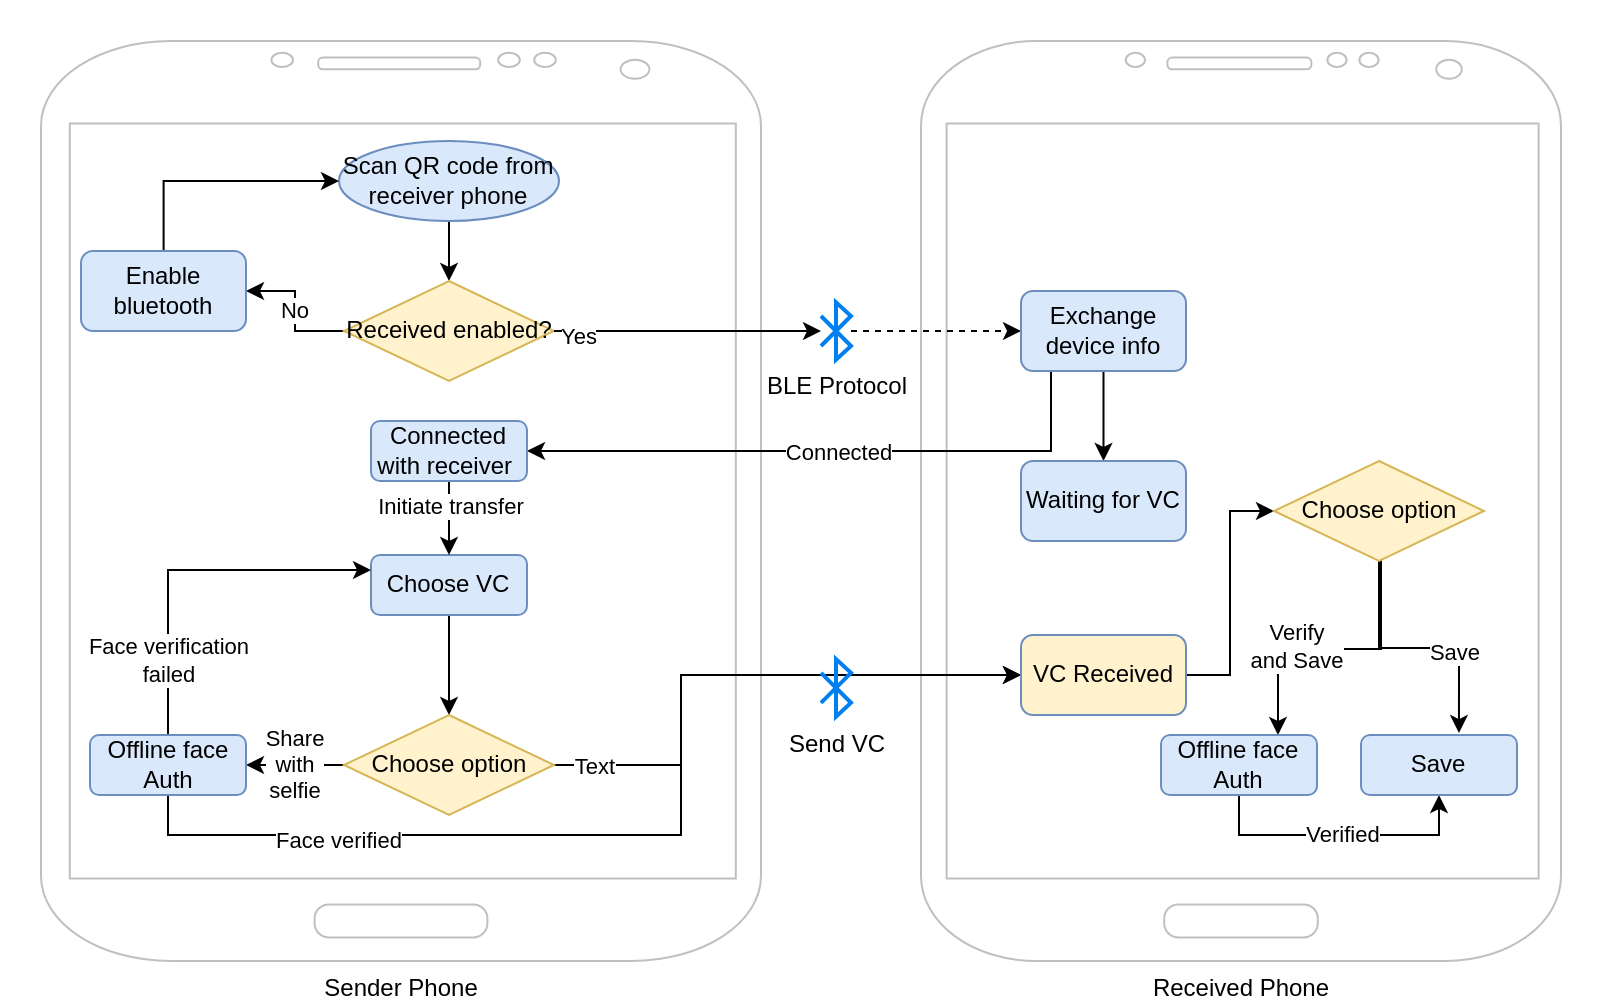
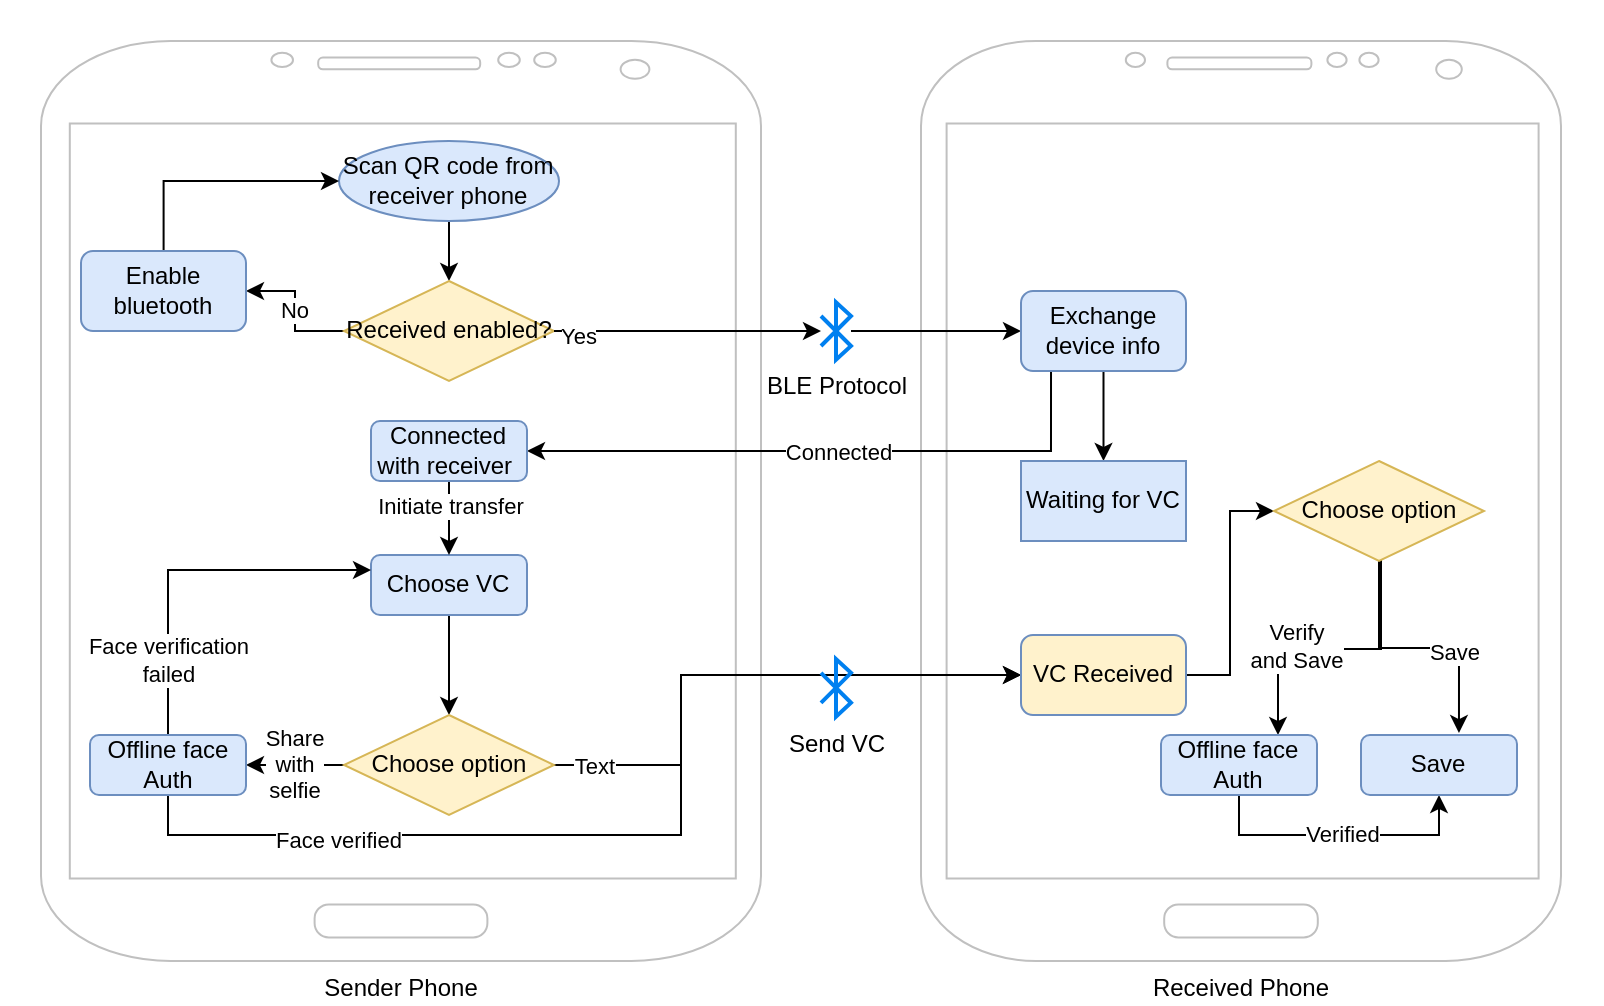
edge "BLE Protocol" -> "Exchange device info": style dashed -> solid
node "Waiting for VC": shape rounded rectangle -> rectangle
